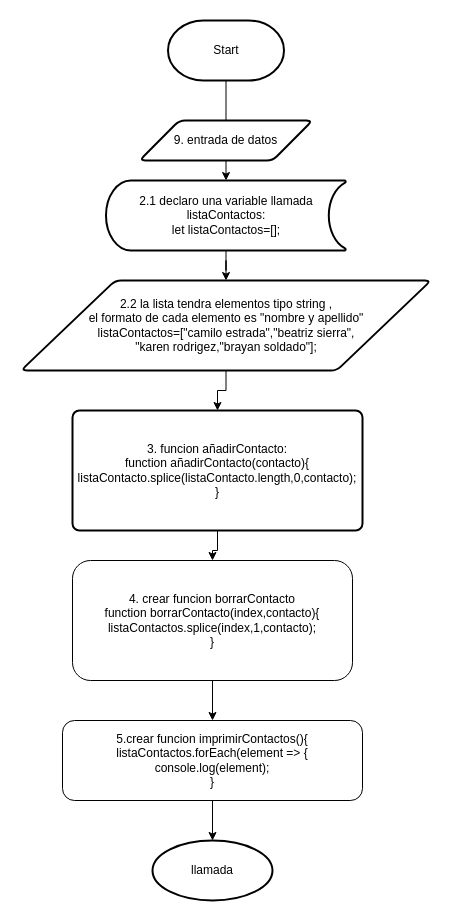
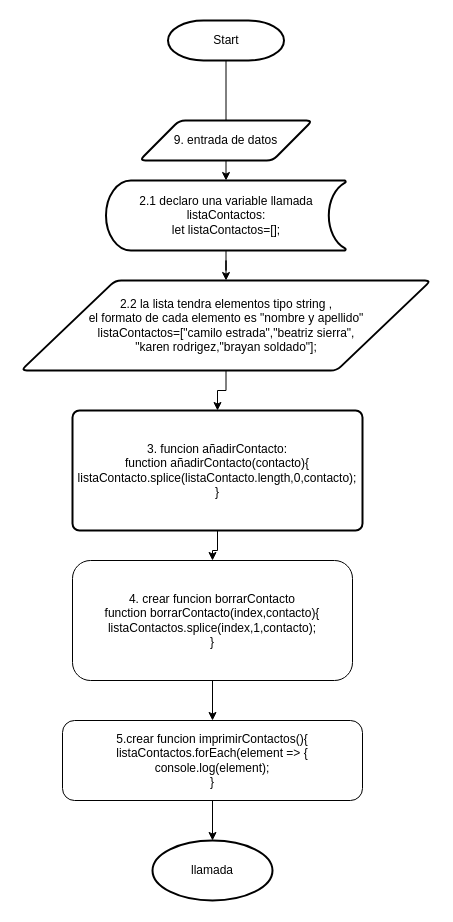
node "Start": size 116x60 -> 116x40
